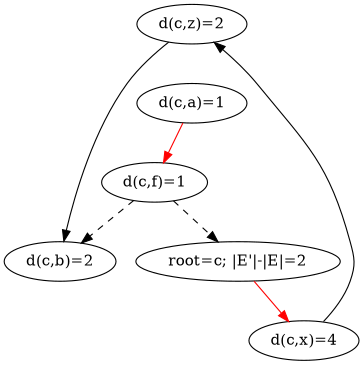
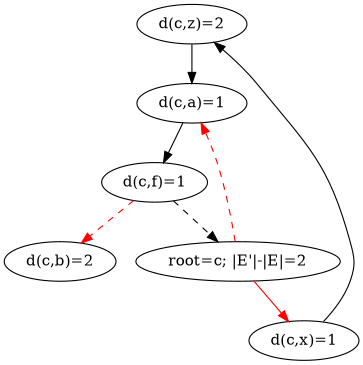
edge "d(c,z)=2" -> "d(c,b)=2": now "d(c,z)=2" -> "d(c,a)=1"
edge "d(c,a)=1" -> "d(c,f)=1": color red -> black
edge "root=c; |E'|-|E|=2" -> "d(c,a)=1": added
edge "d(c,f)=1" -> "d(c,b)=2": color black -> red
node "d(c,x)=4": label "d(c,x)=4" -> "d(c,x)=1"
